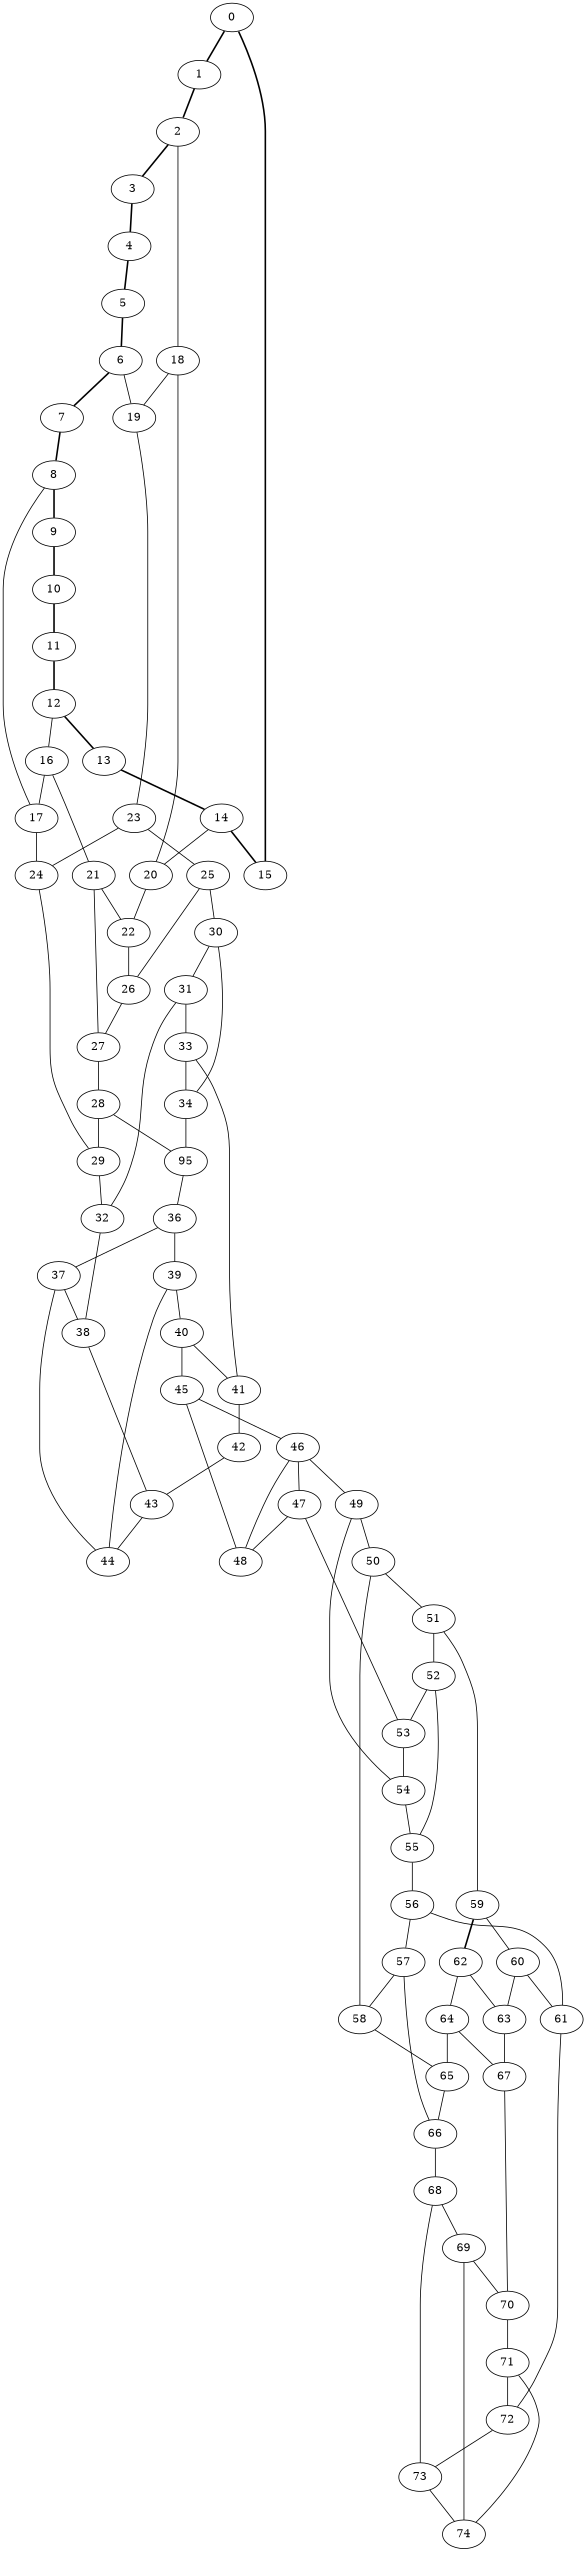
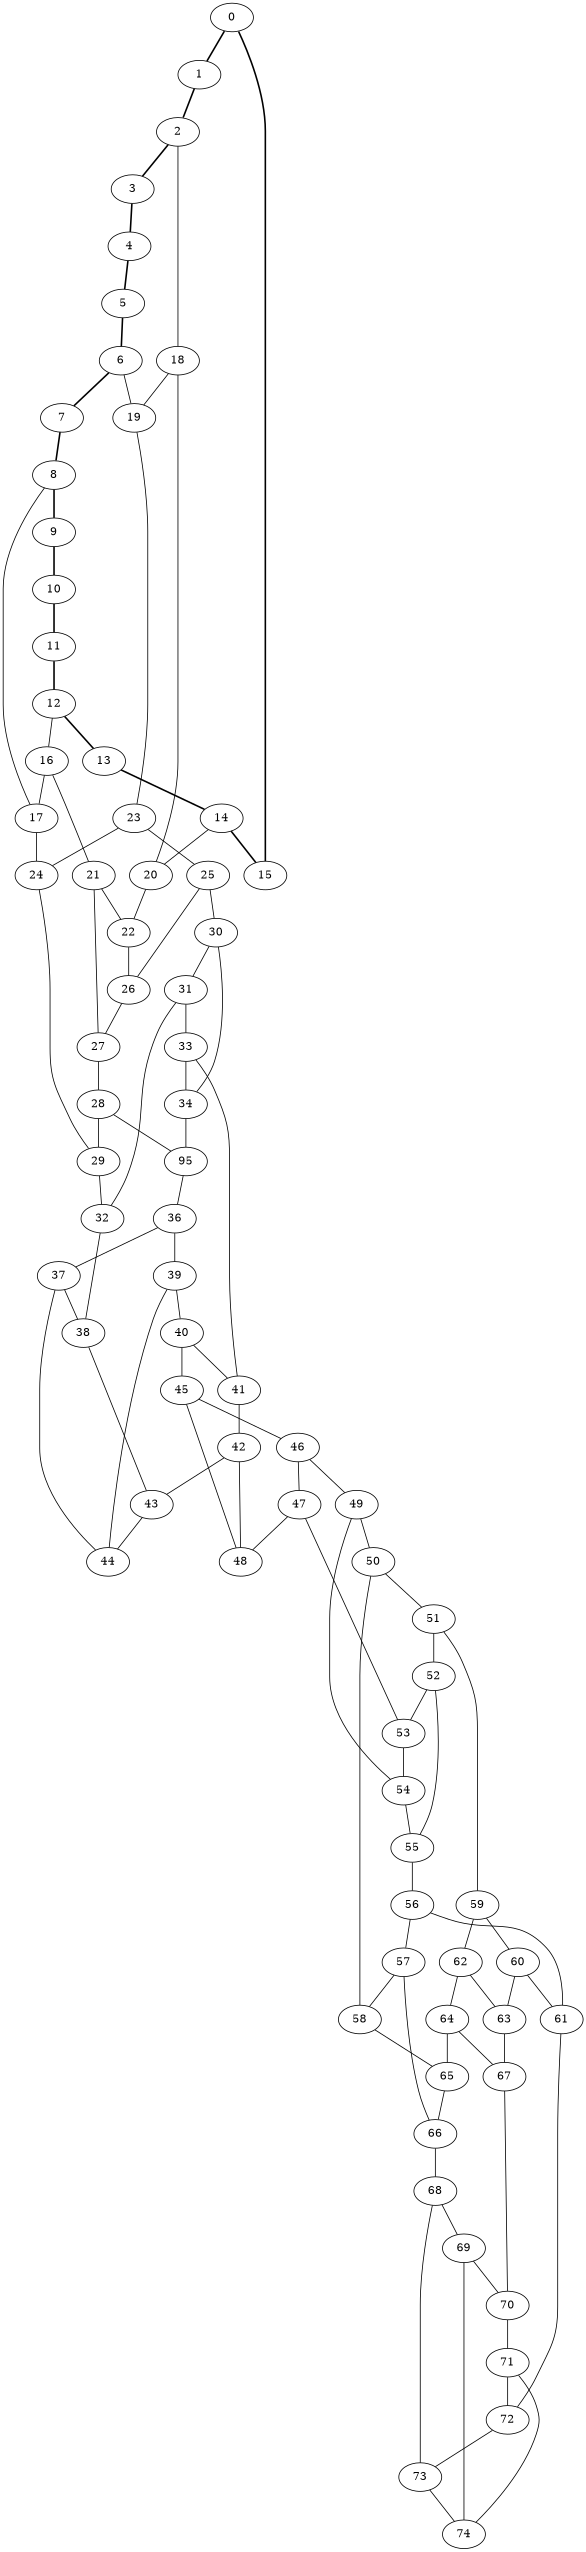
edge "46" -- "48": now "42" -- "48"
edge "59" -- "62": style bold -> solid
